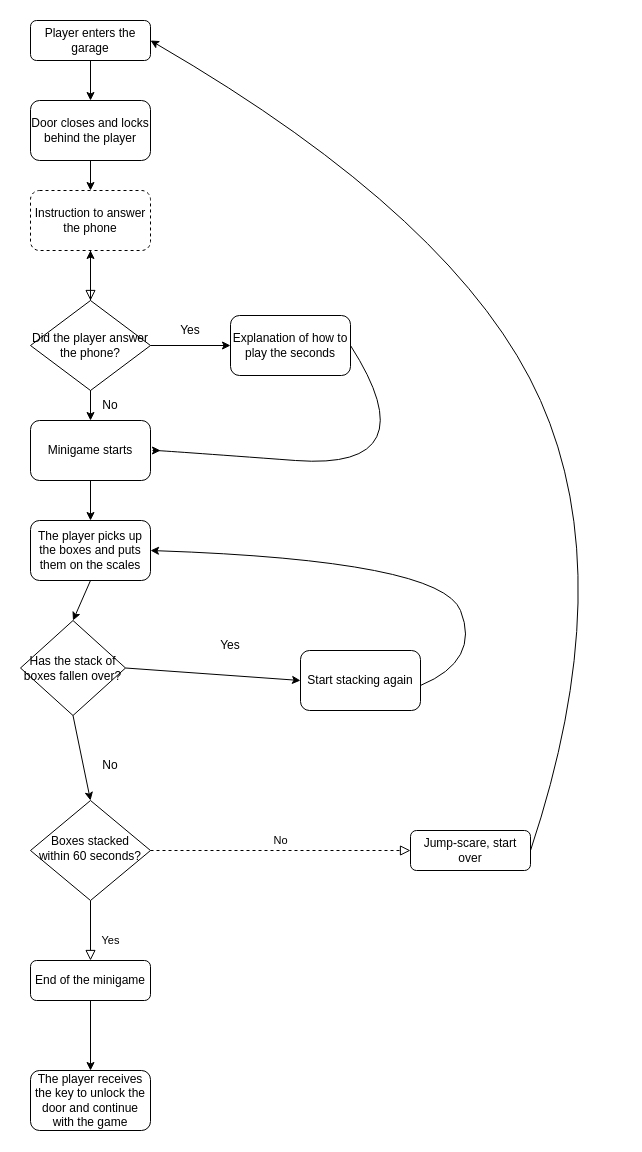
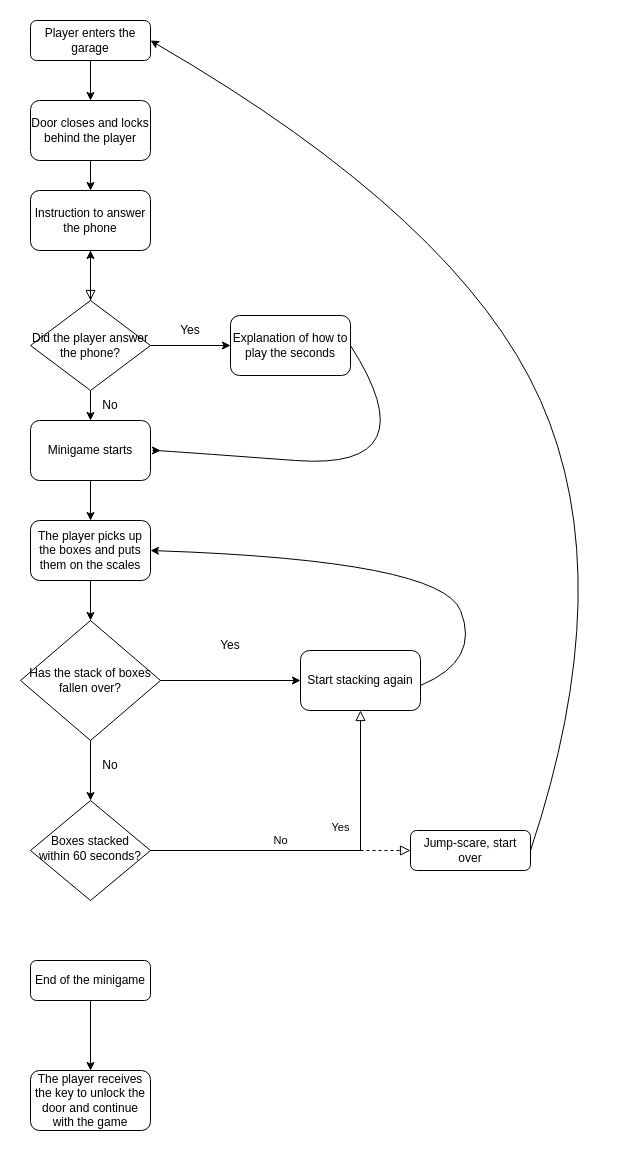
node "Instruction to answer the phone": style dashed -> solid
node "Has the stack of boxes fallen over?": size 105x95 -> 140x120
edge "Boxes stacked within 60 seconds?" -> "End of the minigame": now "Boxes stacked within 60 seconds?" -> "Start stacking again"
